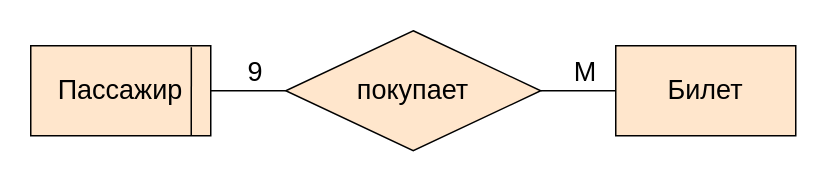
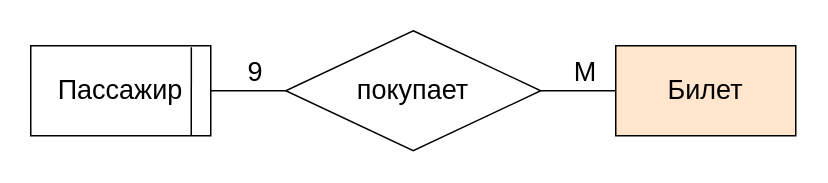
node "Пассажир": fillcolor #ffe6cc -> #ffffff
node "покупает": fillcolor #ffe6cc -> #ffffff
